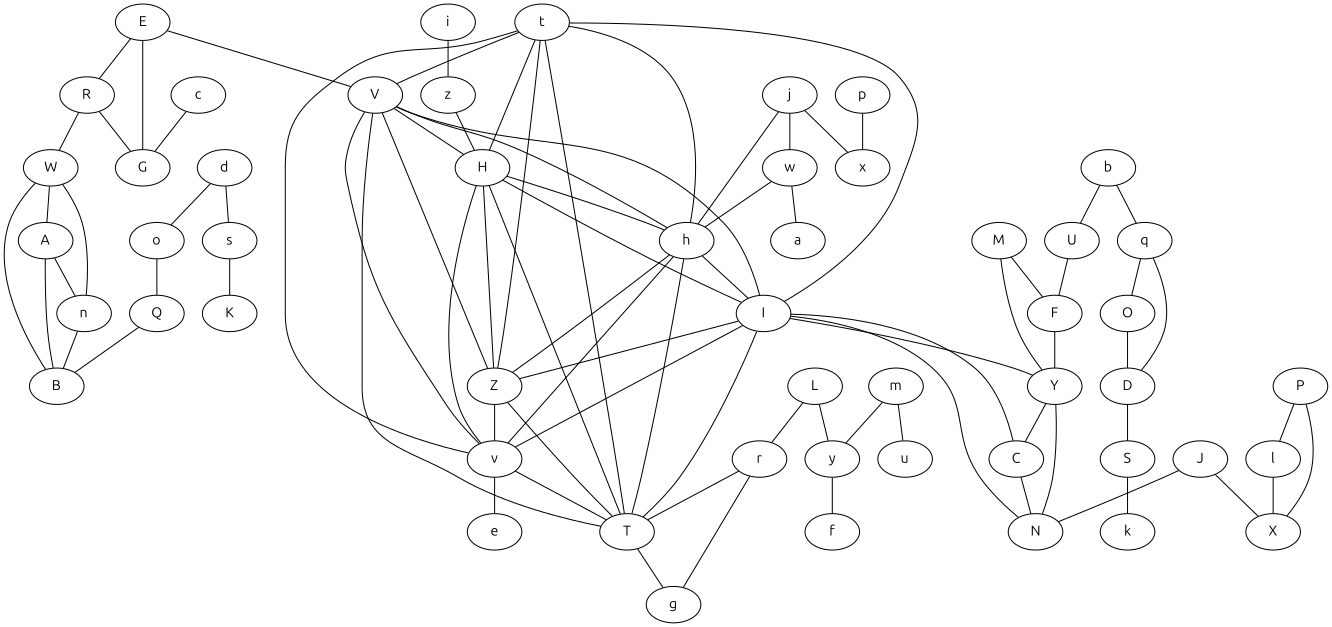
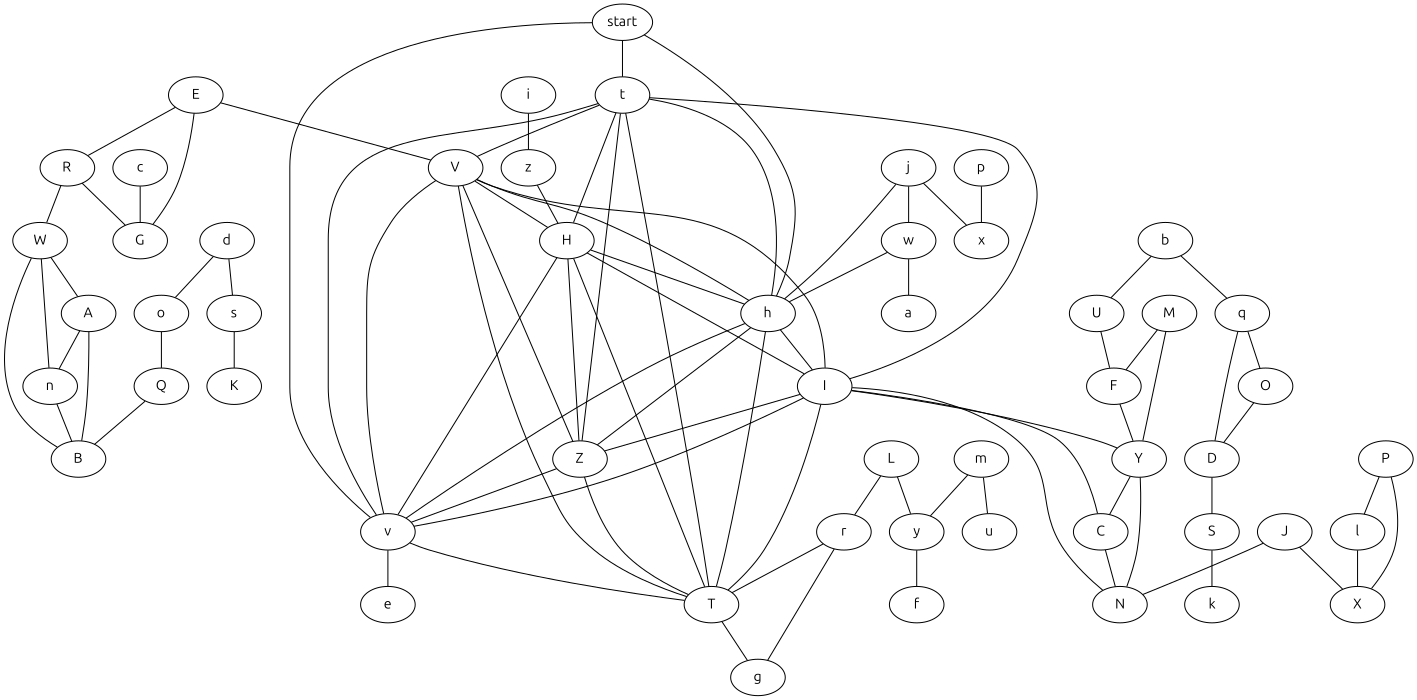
node "start": added
